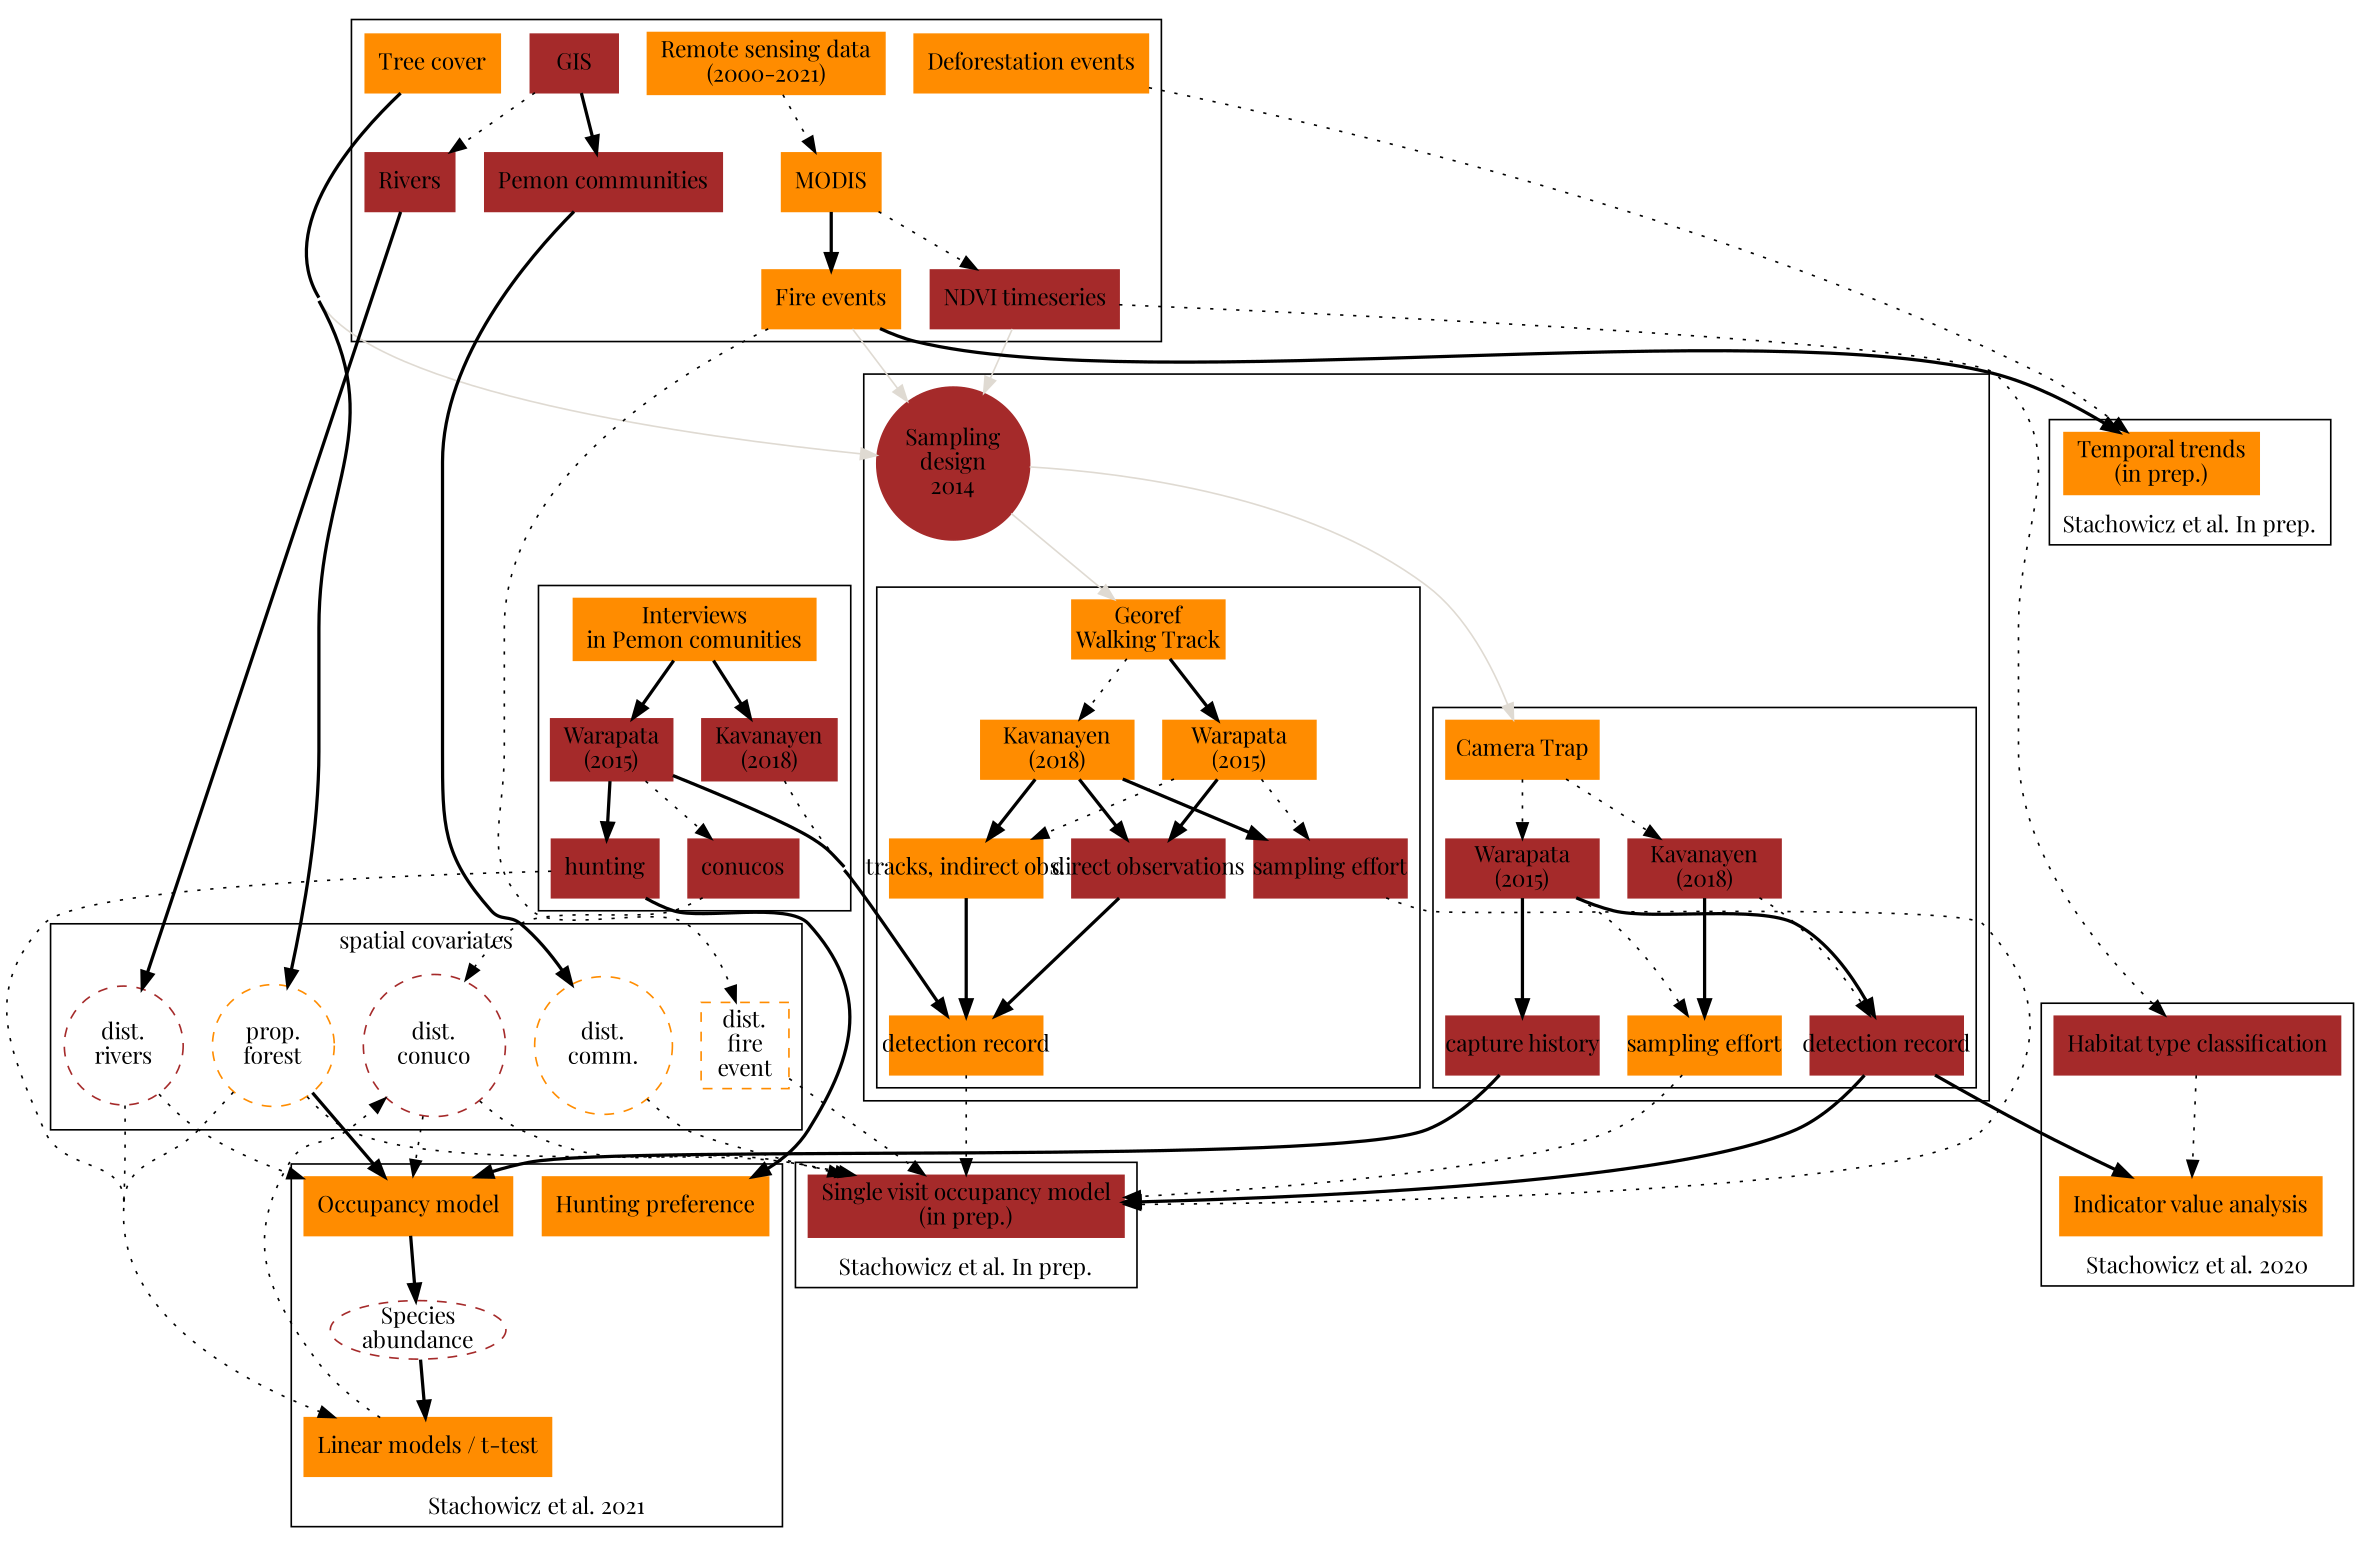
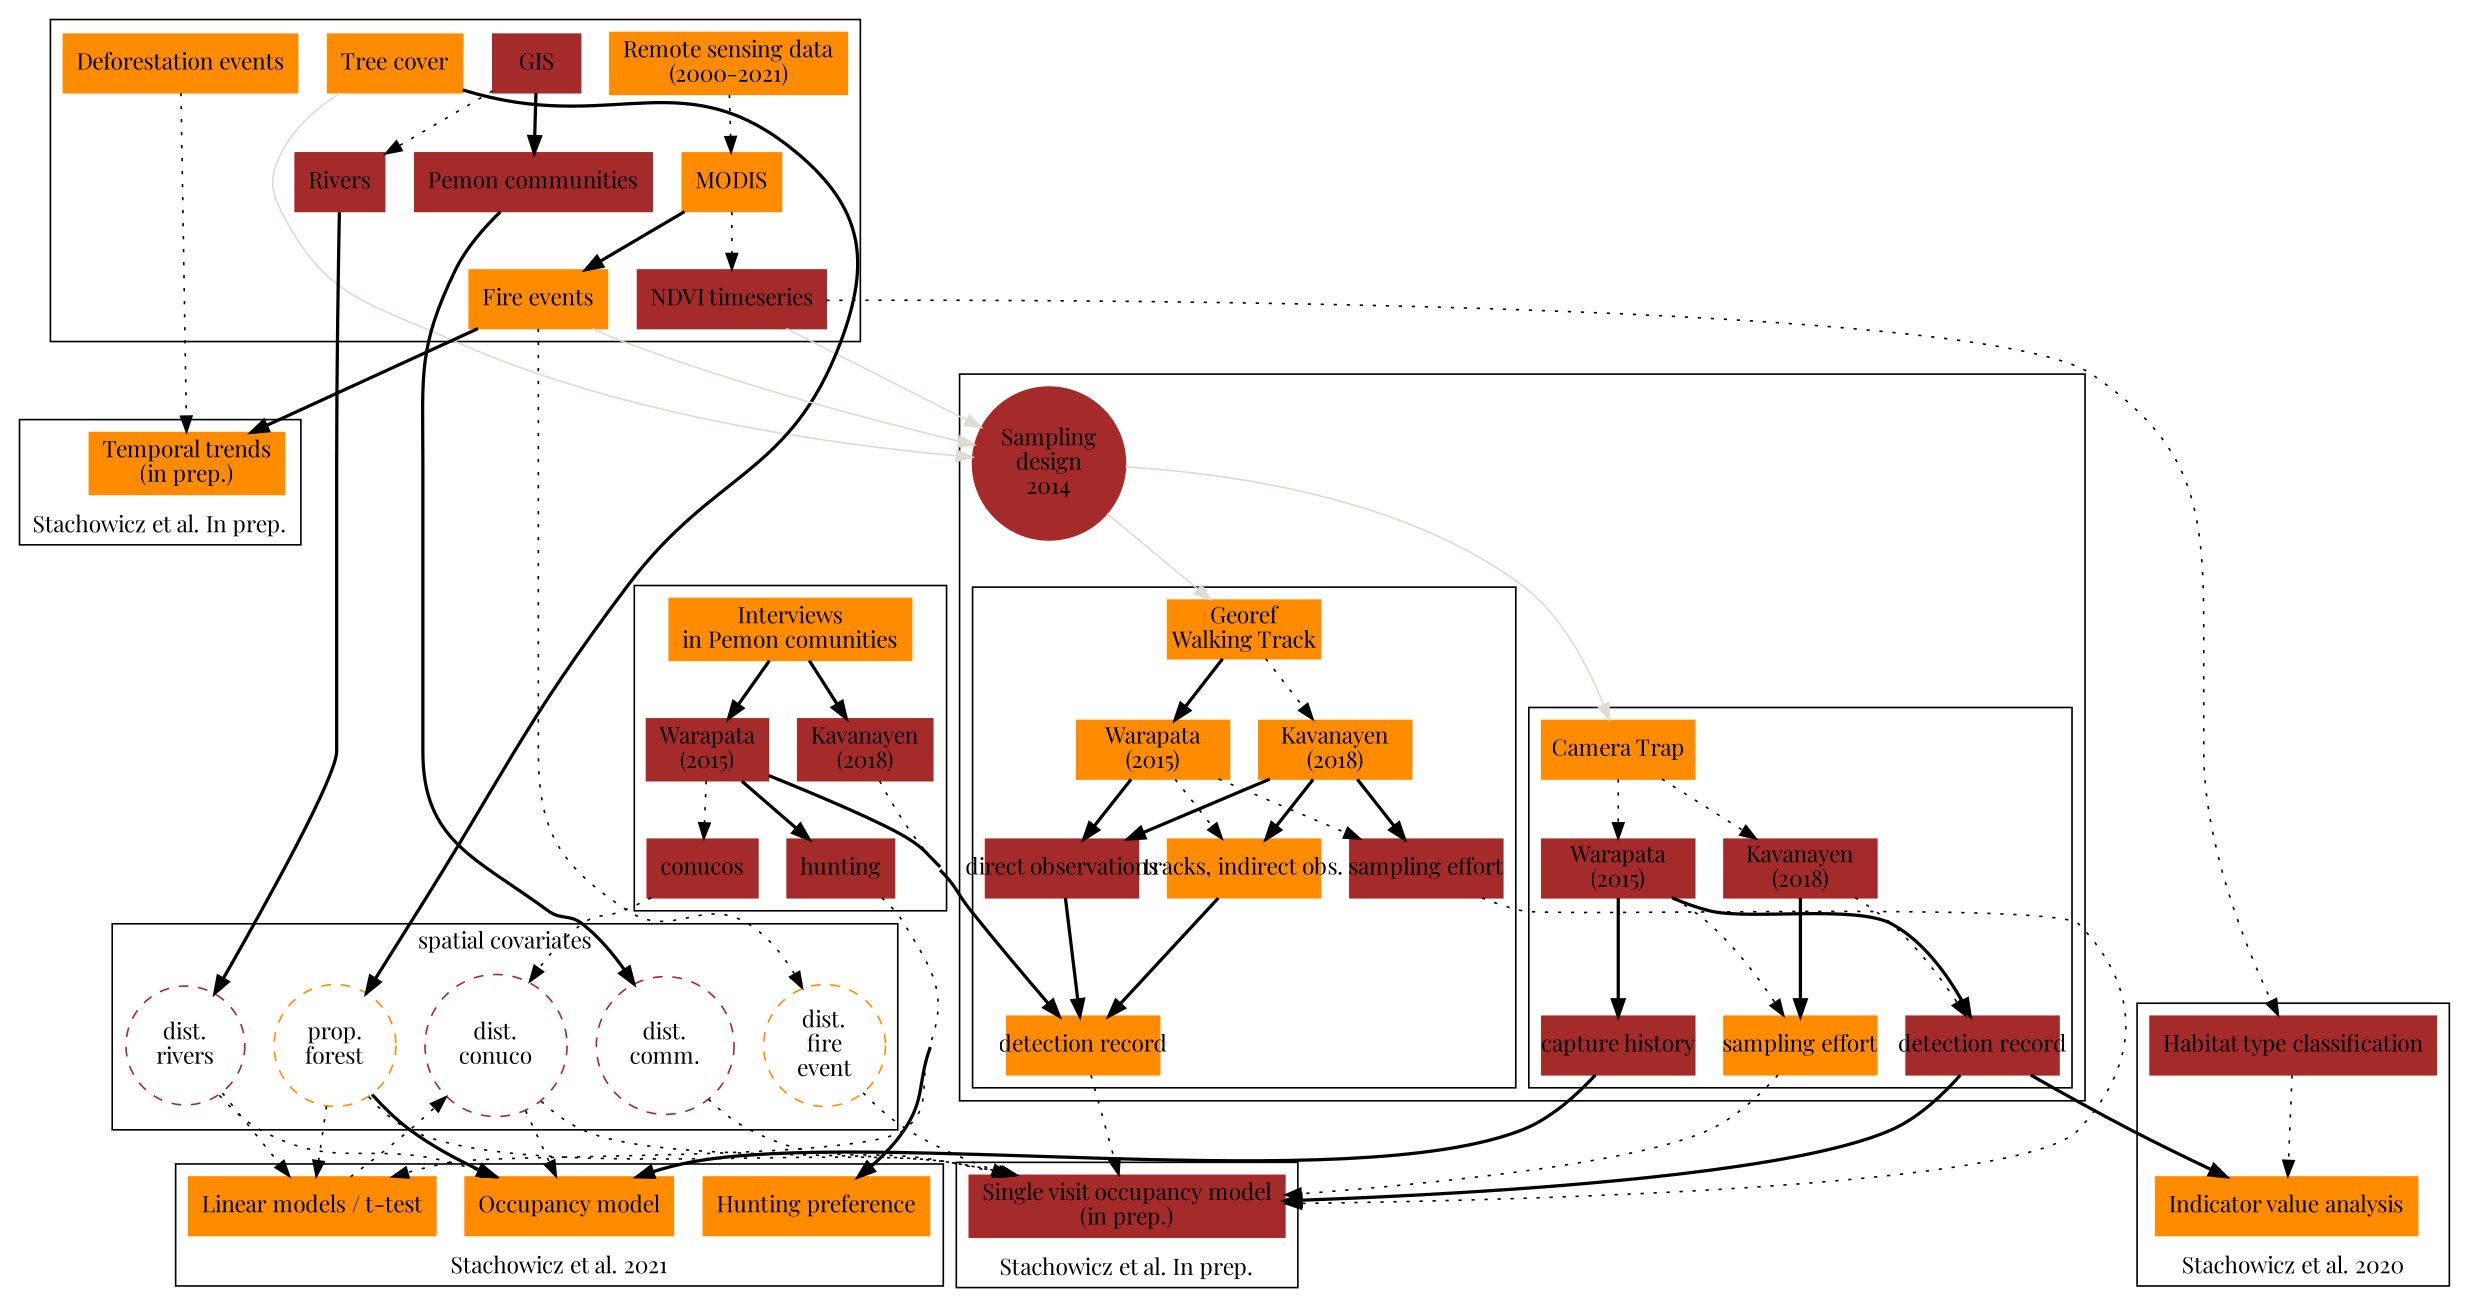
node "dist. comm.": color darkorange -> brown
node "dist. fire event": shape box -> circle
node "Species abundance": removed
